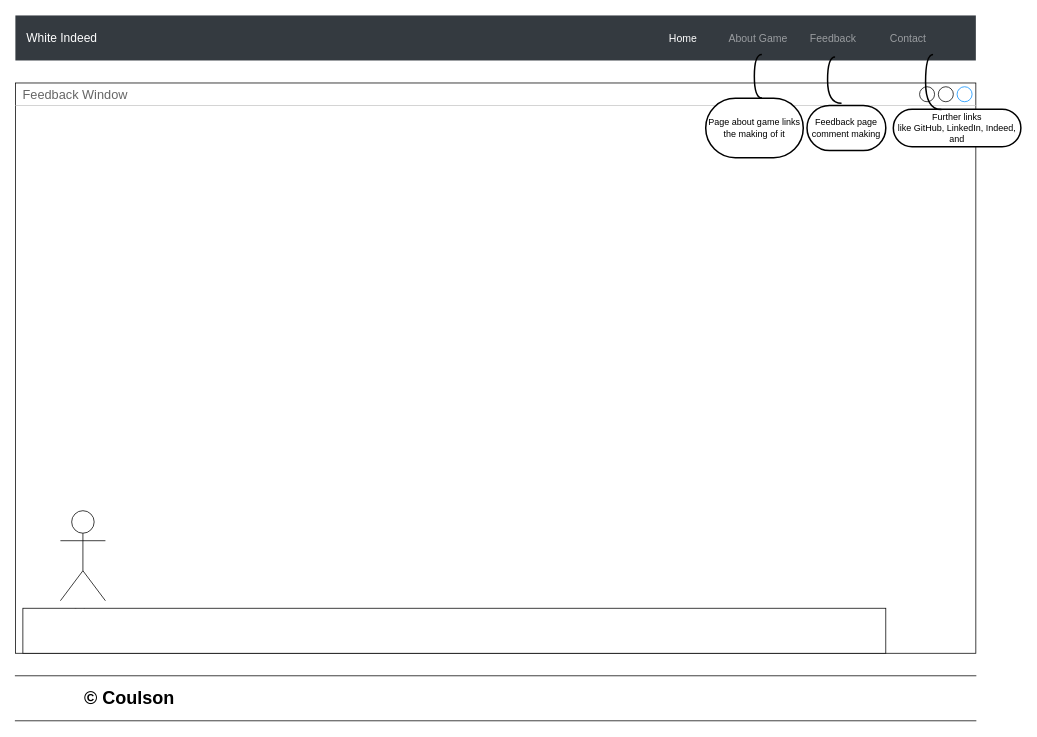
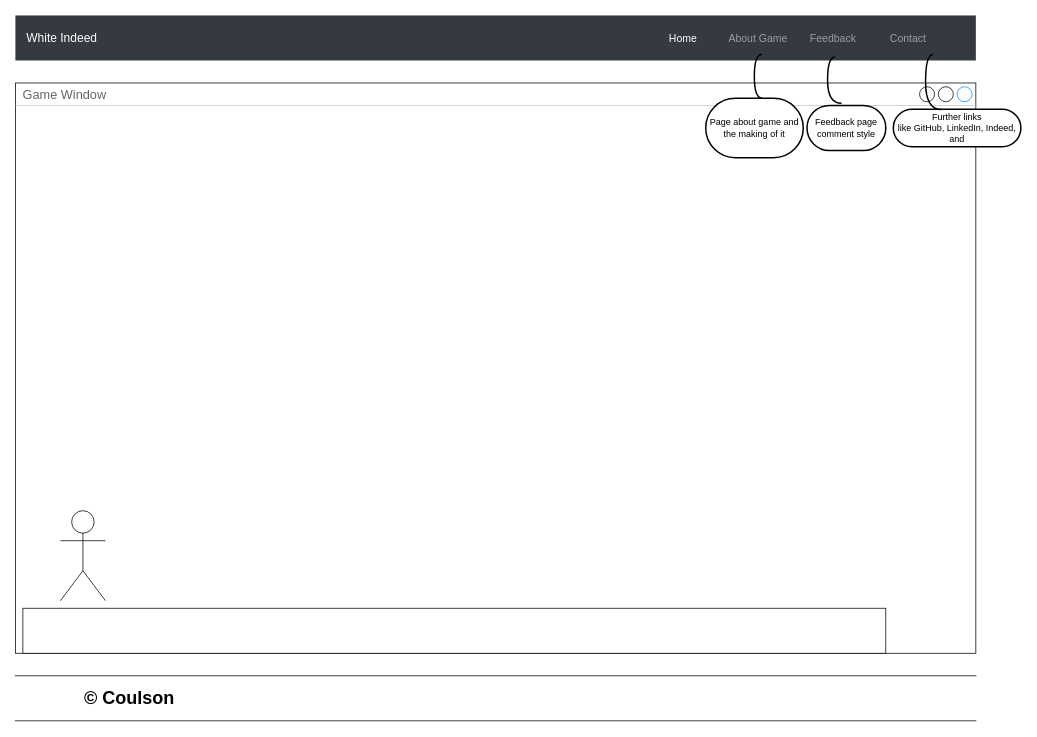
node "Feedback Window": label "Feedback Window" -> "Game Window"
node "Page about game links the making of it": label "Page about game links the making of it" -> "Page about game and the making of it"
node "Feedback page comment making": label "Feedback page comment making" -> "Feedback page comment style"
